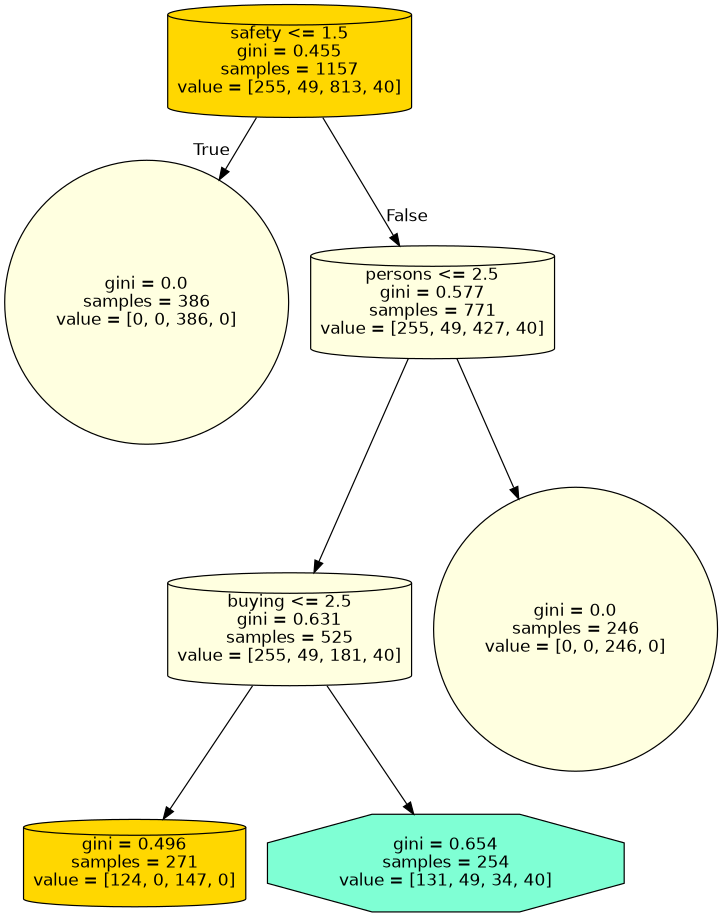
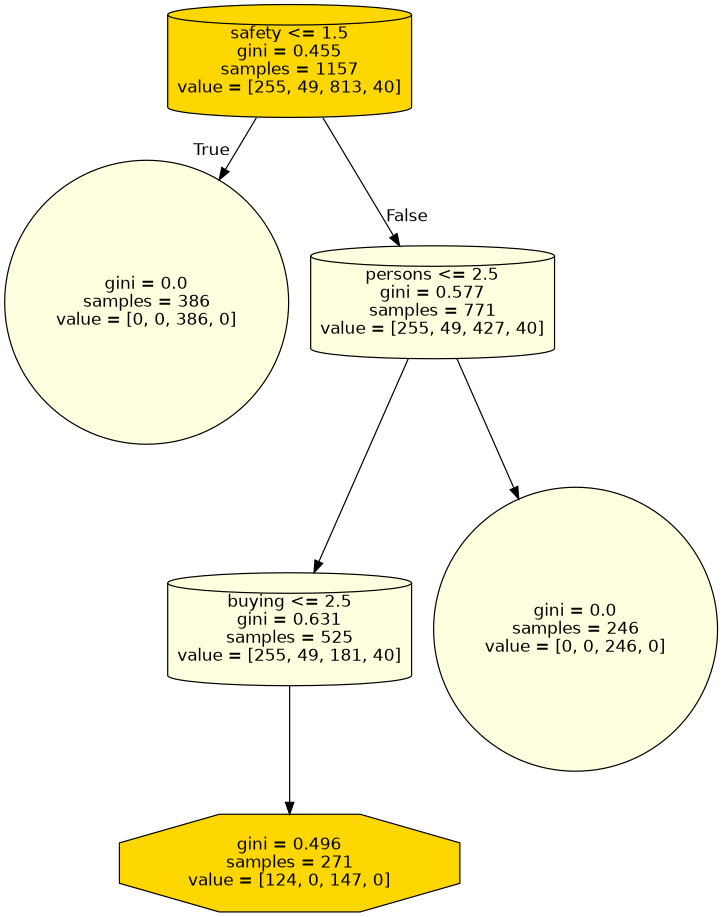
node "gini = 0.496 samples = 271 value = [124, 0, 147, 0]": shape cylinder -> octagon
node "gini = 0.654 samples = 254 value = [131, 49, 34, 40]": removed
